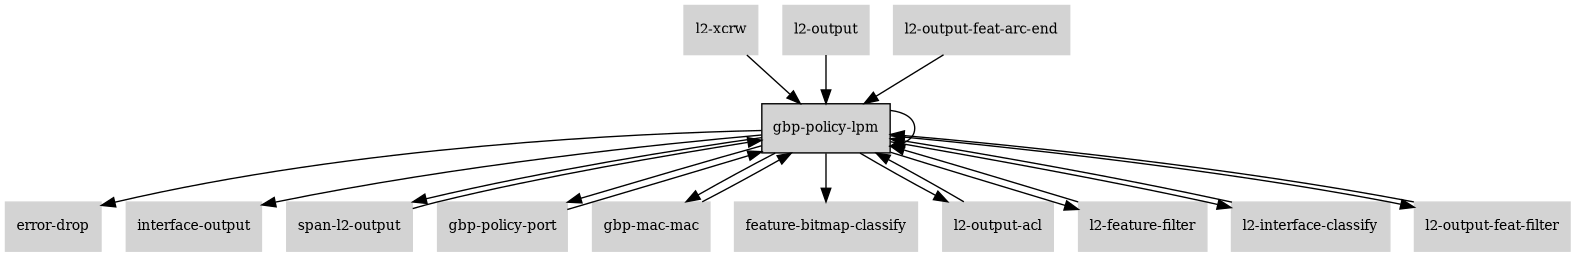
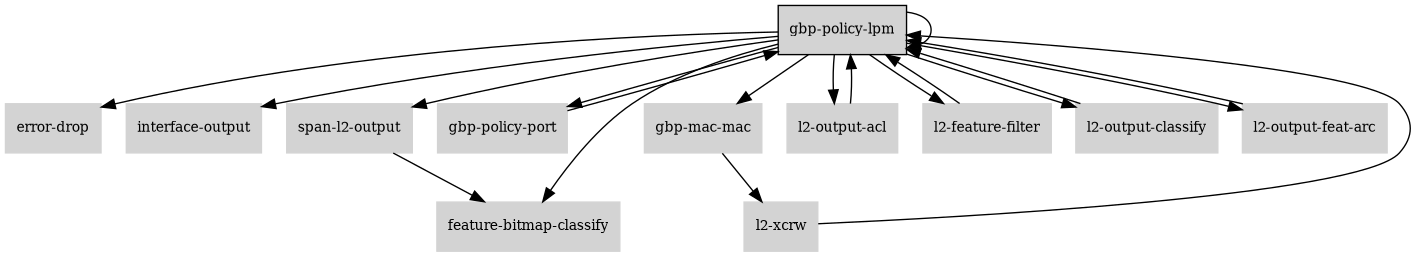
node "l2-output": removed
node "l2-output-feat-arc-end": removed
edge "span-l2-output" -> "gbp-policy-lpm": now "span-l2-output" -> "feature-bitmap-classify"
edge "gbp-mac-mac" -> "gbp-policy-lpm": now "gbp-mac-mac" -> "l2-xcrw"
node "l2-interface-classify": label "l2-interface-classify" -> "l2-output-classify"
node "l2-output-feat-filter": label "l2-output-feat-filter" -> "l2-output-feat-arc"
